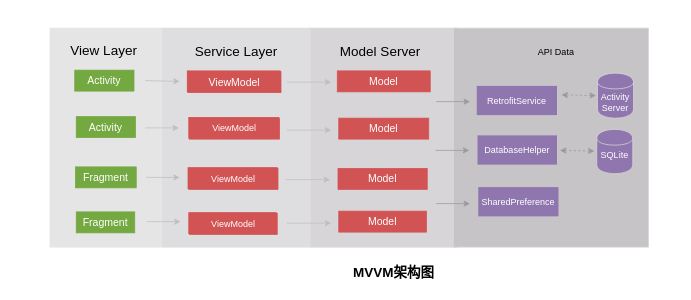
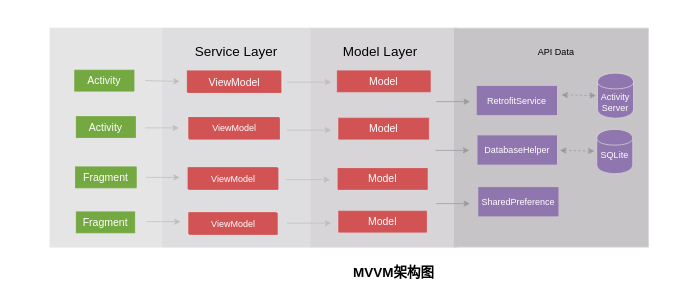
node "View Layer": removed
node "Model Server": label "Model Server" -> "Model Layer"
